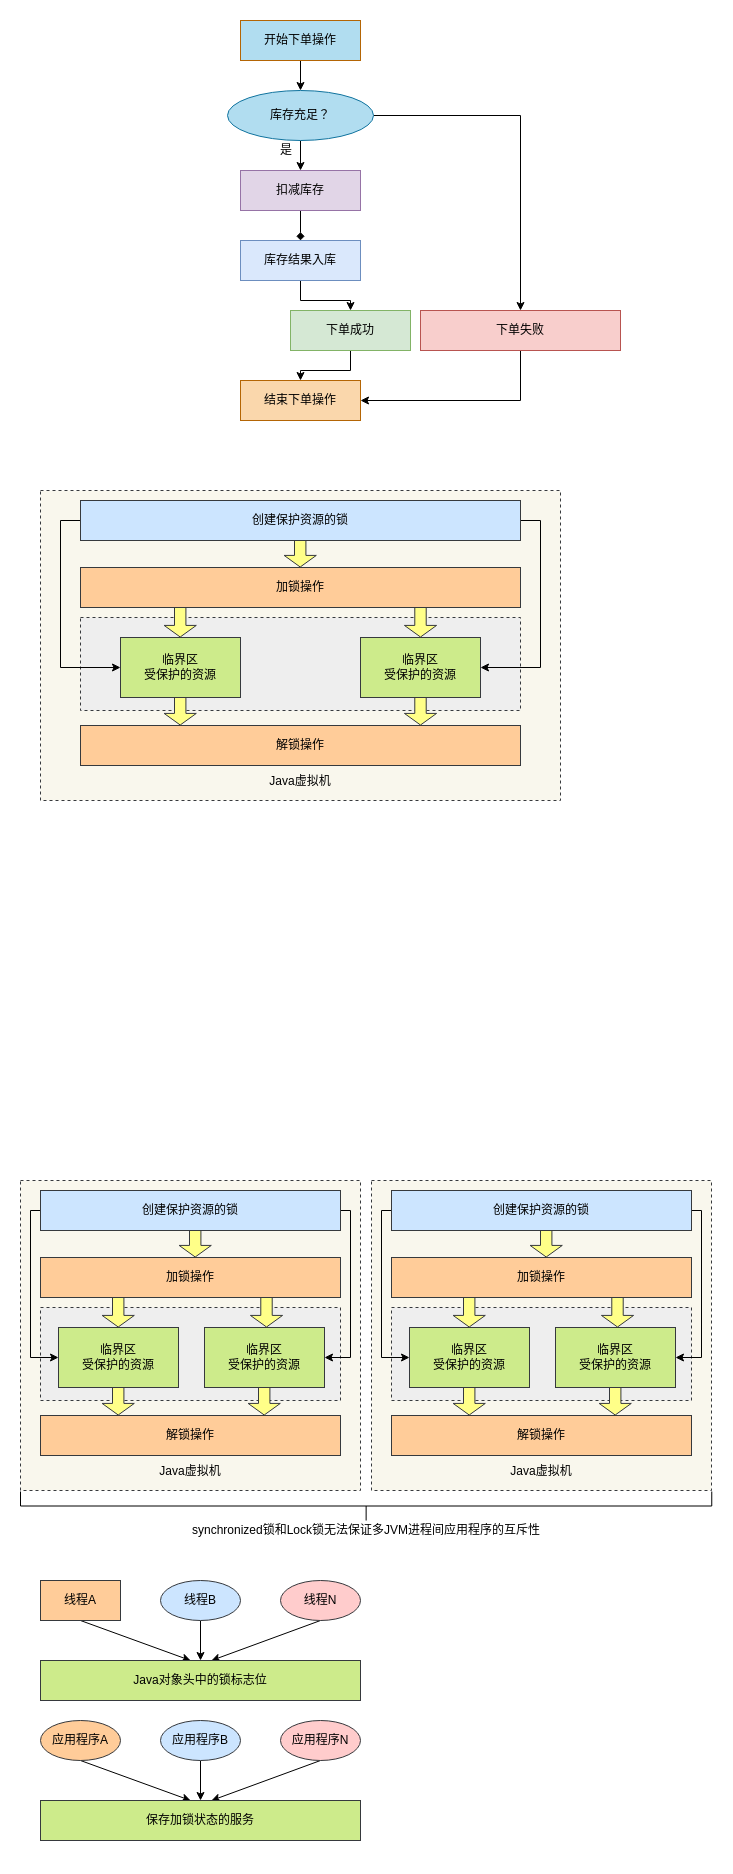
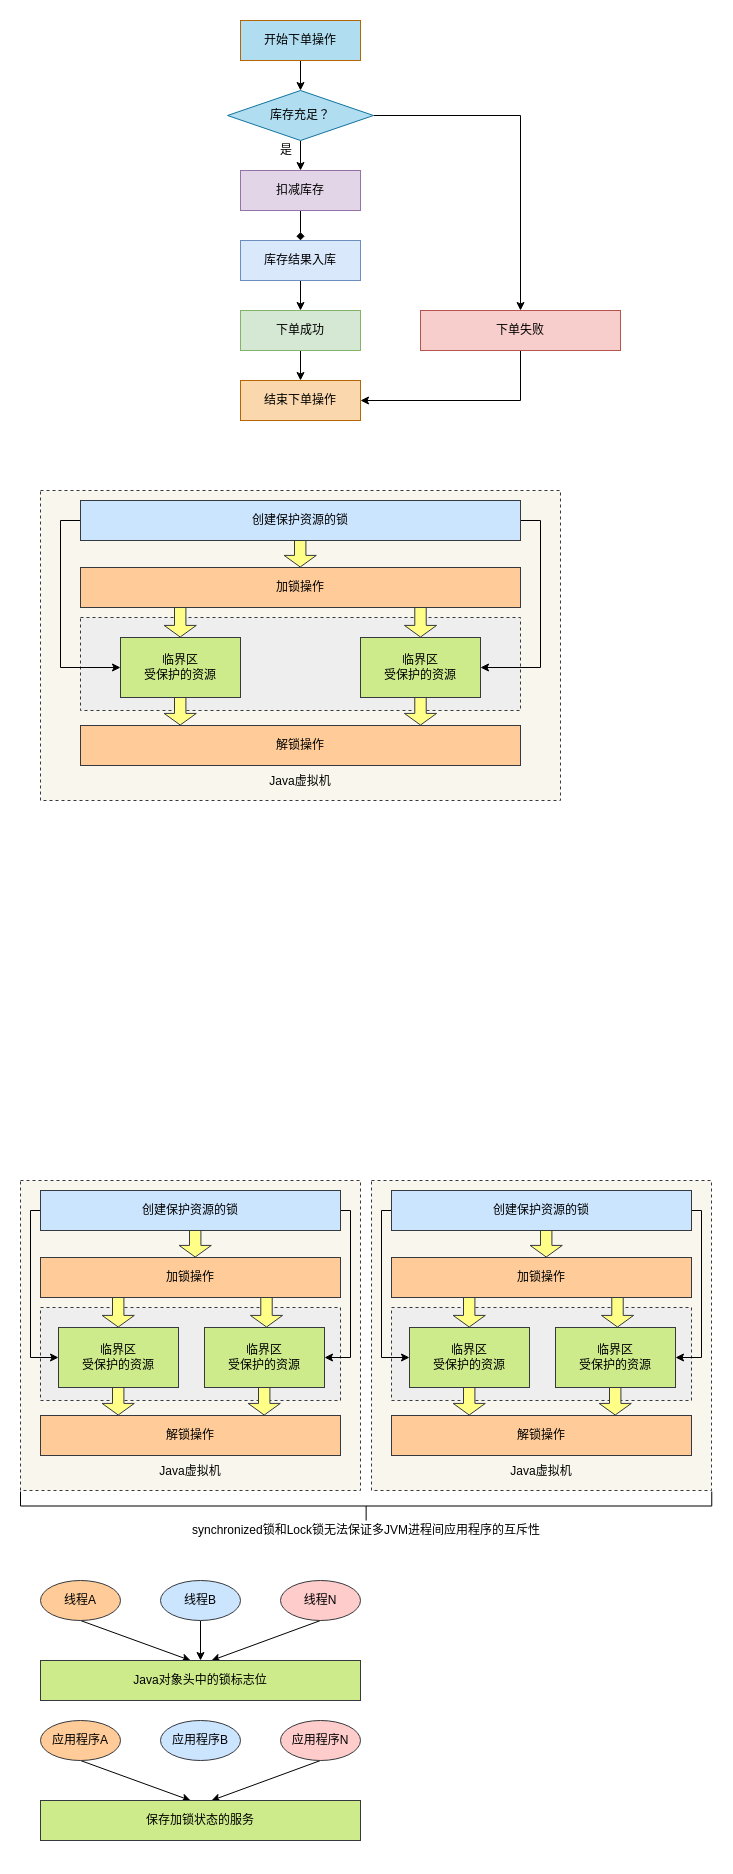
node "库存充足？": shape ellipse -> diamond
node "下单成功": moved (351, 331) -> (301, 331)
node "线程A": shape rectangle -> ellipse
edge "应用程序B" -> "保存加锁状态的服务": removed
